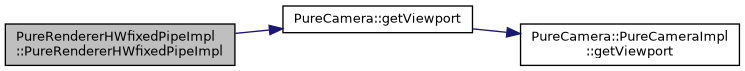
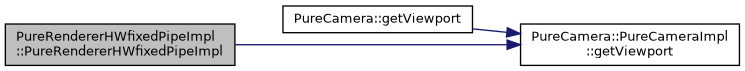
edge "PureRendererHWfixedPipeImpl ::PureRendererHWfixedPipeImpl" -> "PureCamera::getViewport": now "PureRendererHWfixedPipeImpl ::PureRendererHWfixedPipeImpl" -> "PureCamera::PureCameraImpl ::getViewport"
